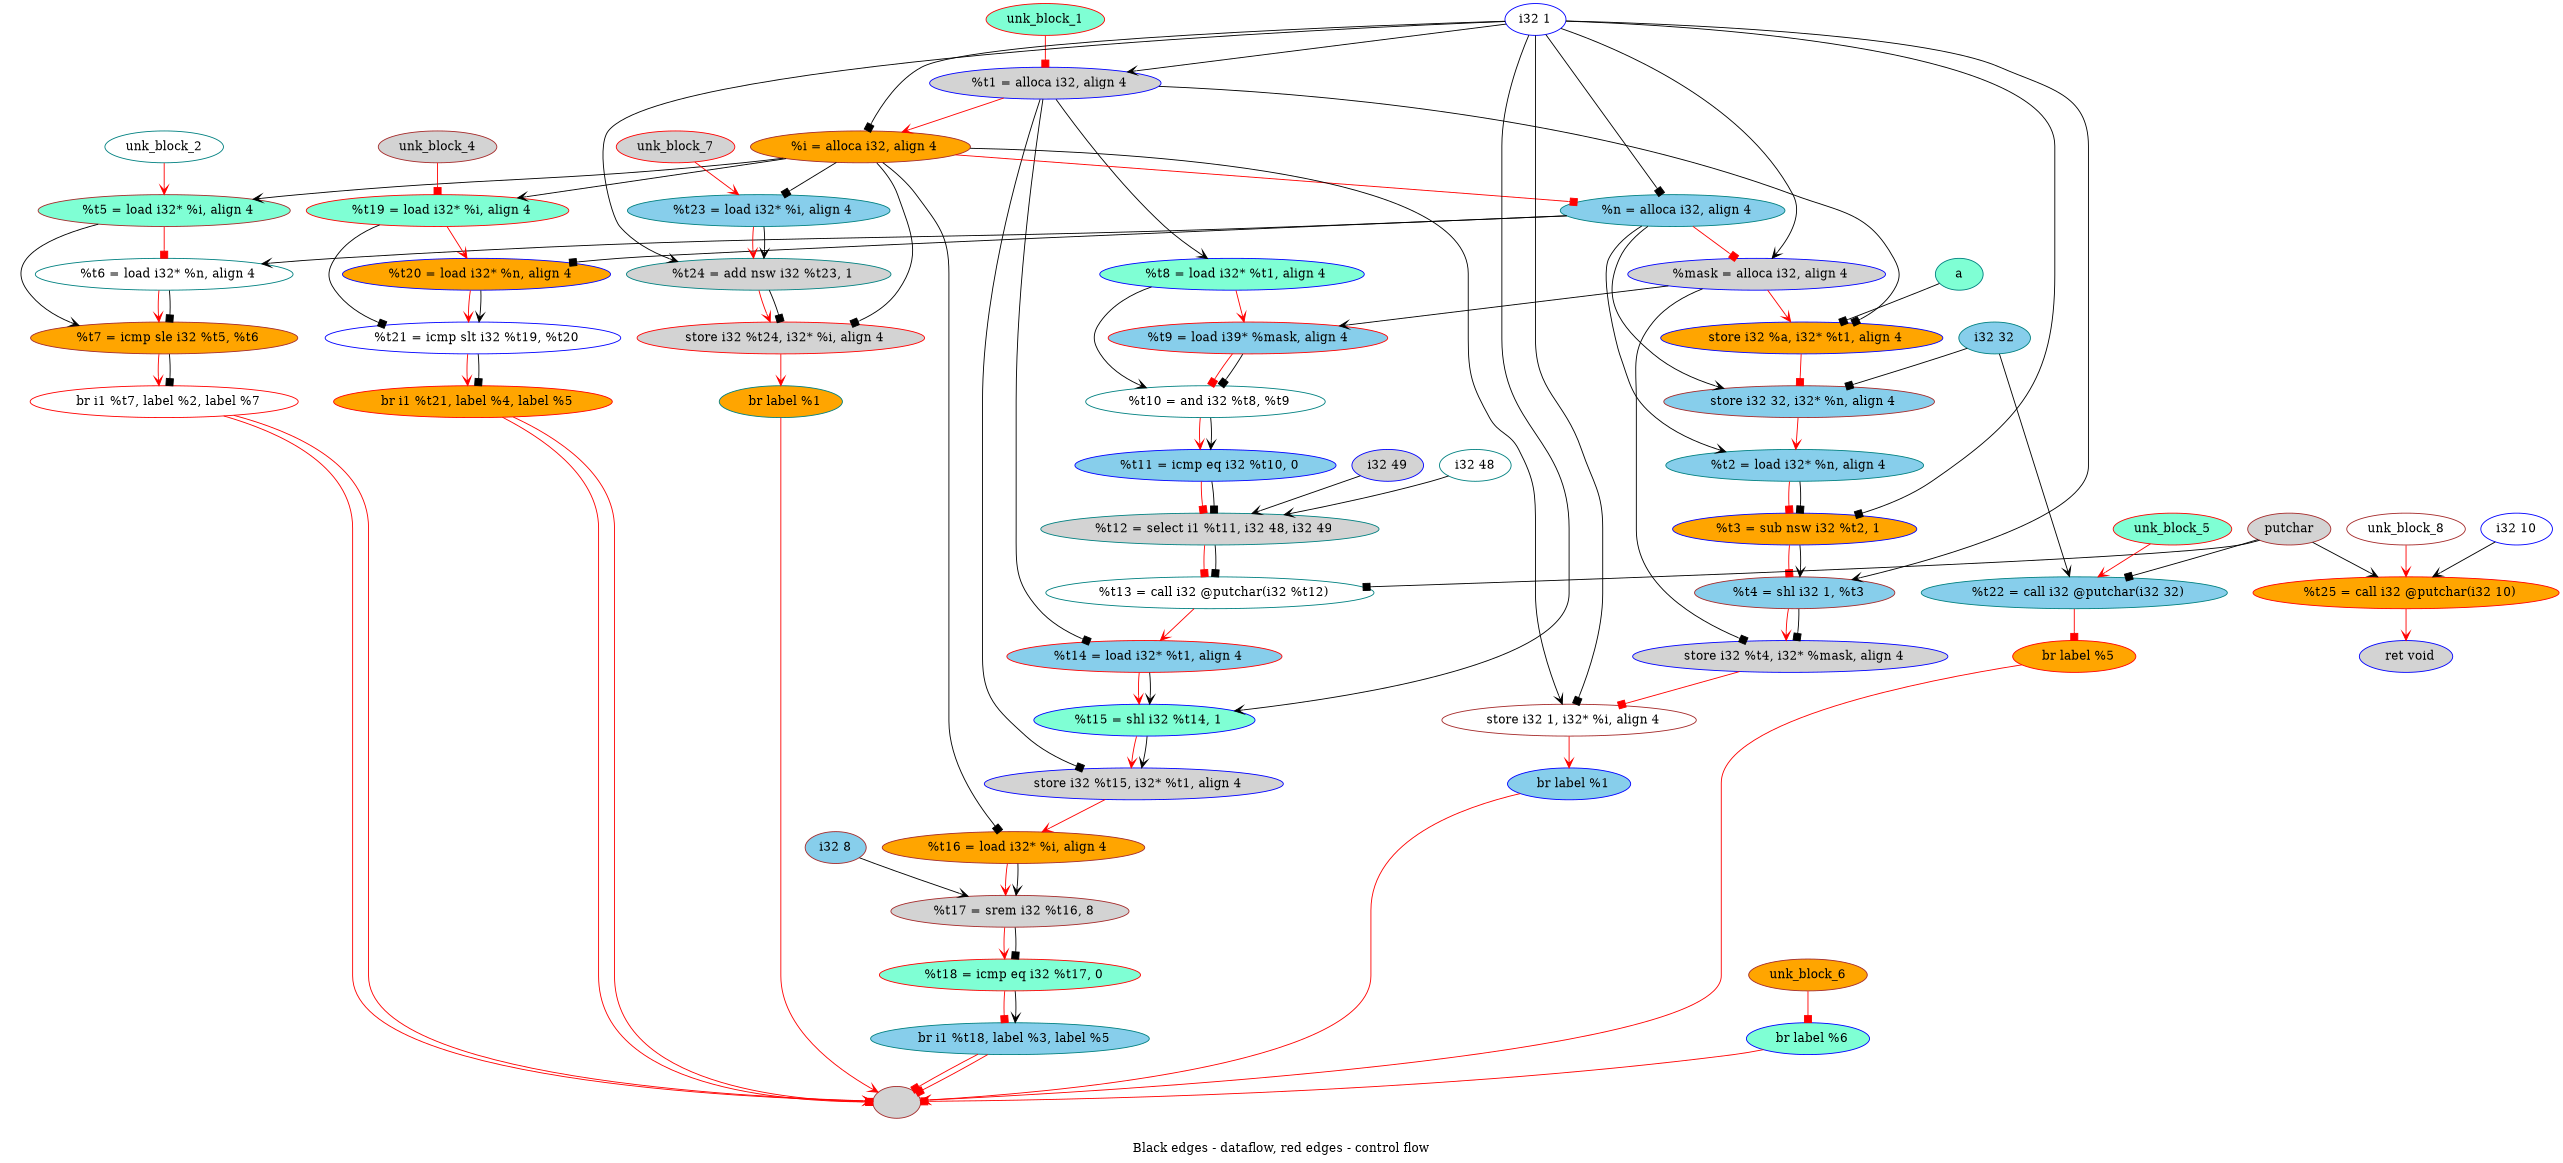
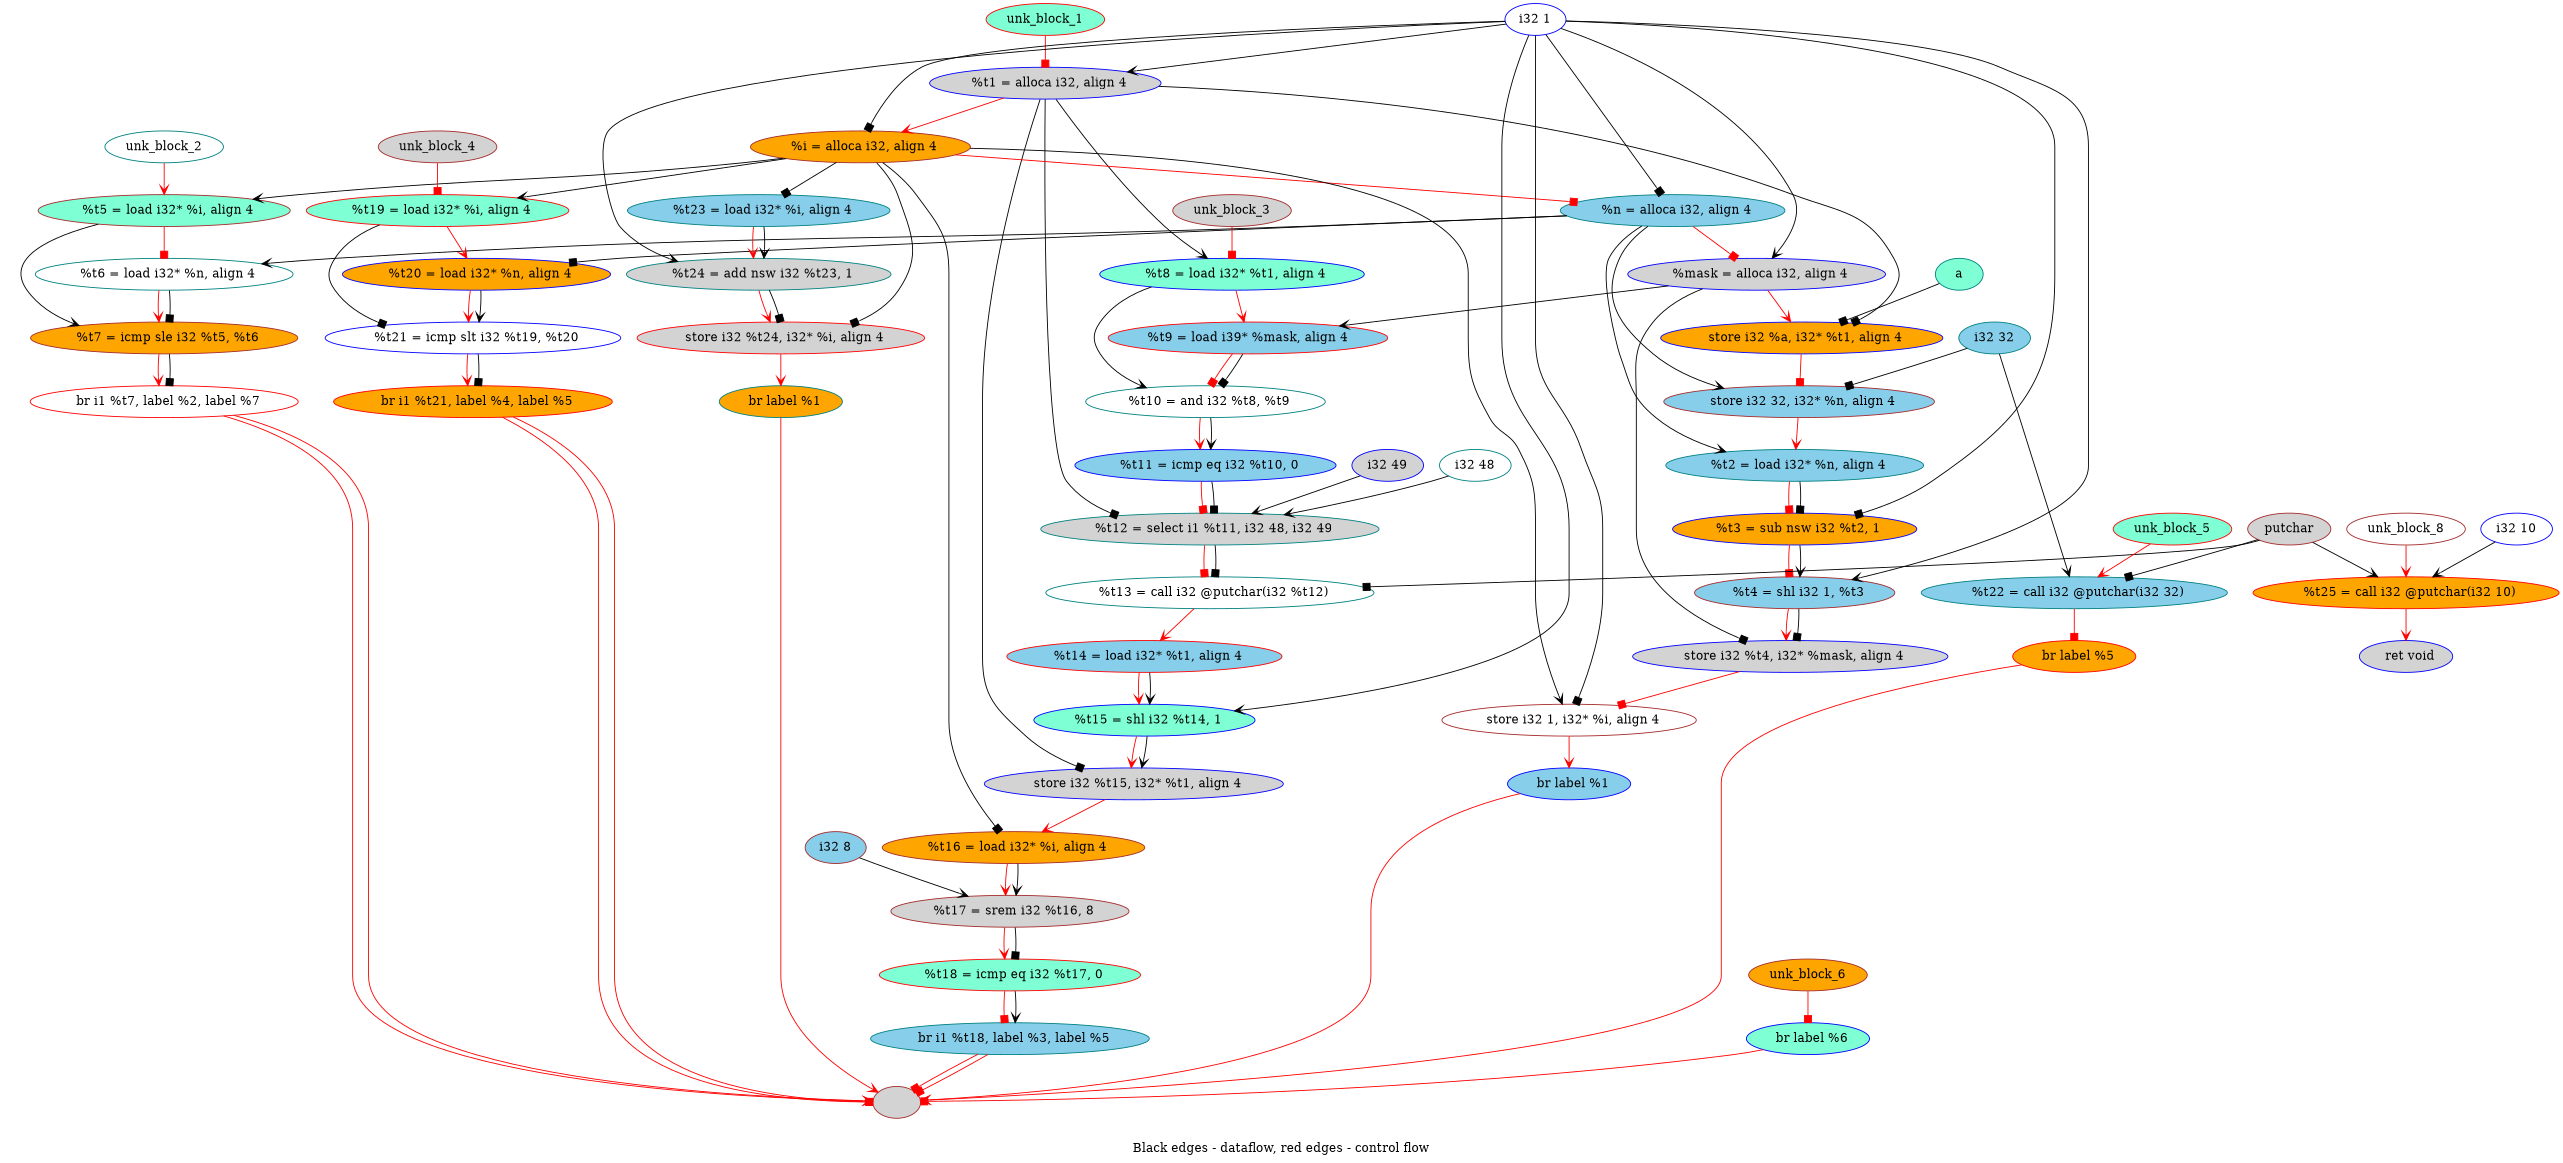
node "unk_block_7": removed
node "unk_block_3": added
edge "%t1 = alloca i32, align 4" -> "%t14 = load i32* %t1, align 4": now "%t1 = alloca i32, align 4" -> "%t12 = select i1 %t11, i32 48, i32 49"
